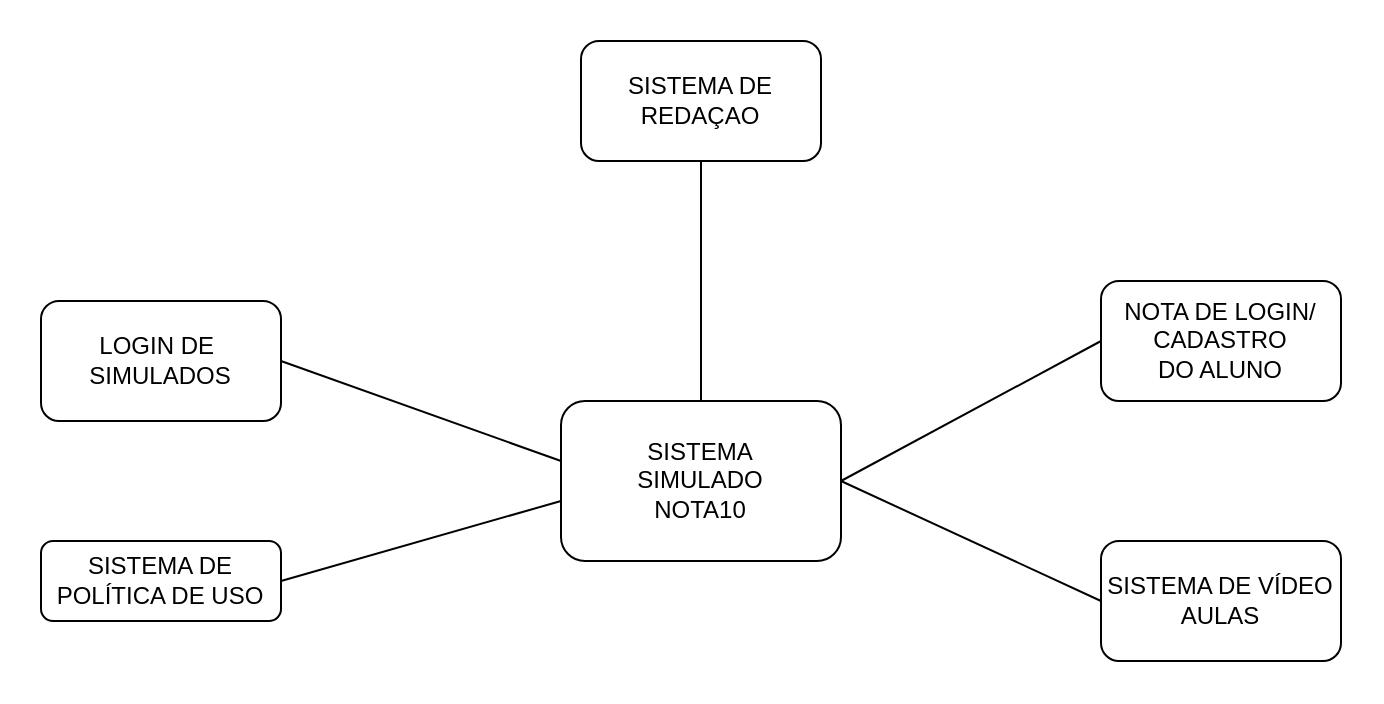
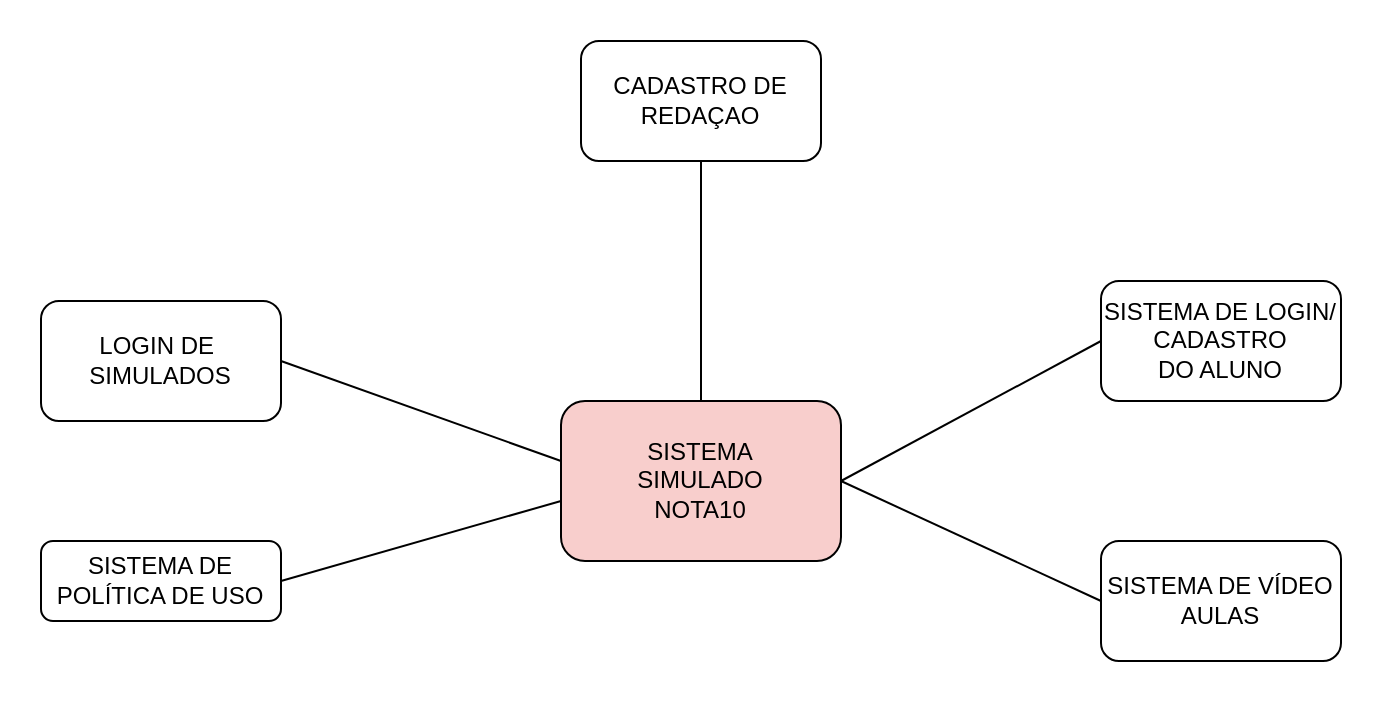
node "SISTEMA DE REDAÇAO": label "SISTEMA DE REDAÇAO" -> "CADASTRO DE REDAÇAO"
node "NOTA DE LOGIN/ CADASTRO DO ALUNO": label "NOTA DE LOGIN/ CADASTRO DO ALUNO" -> "SISTEMA DE LOGIN/ CADASTRO DO ALUNO"
node "SISTEMA SIMULADO NOTA10": fillcolor #ffffff -> #f8cecc
